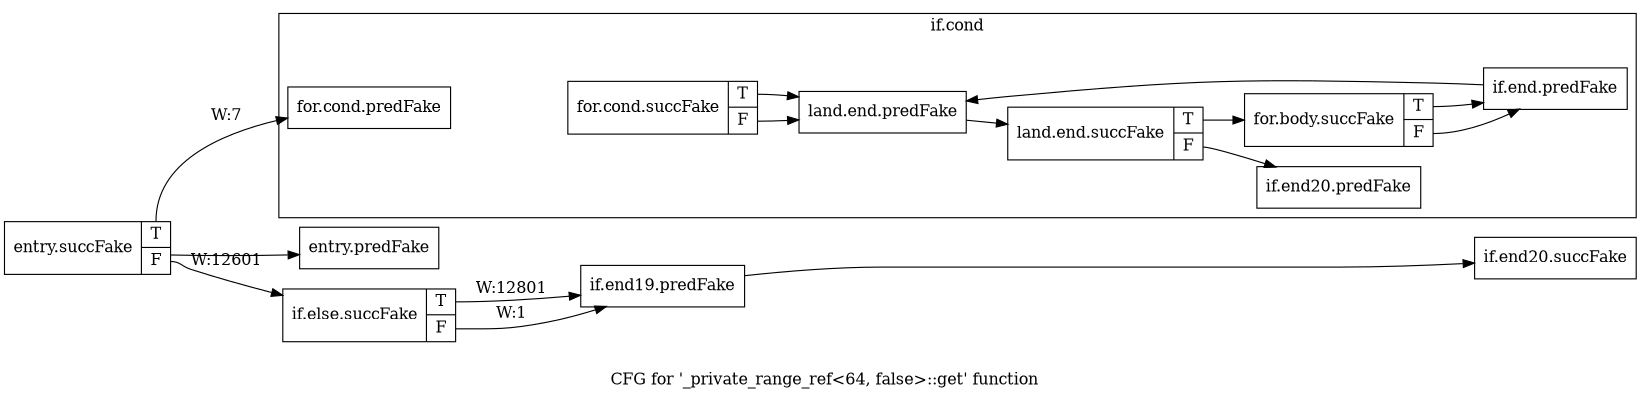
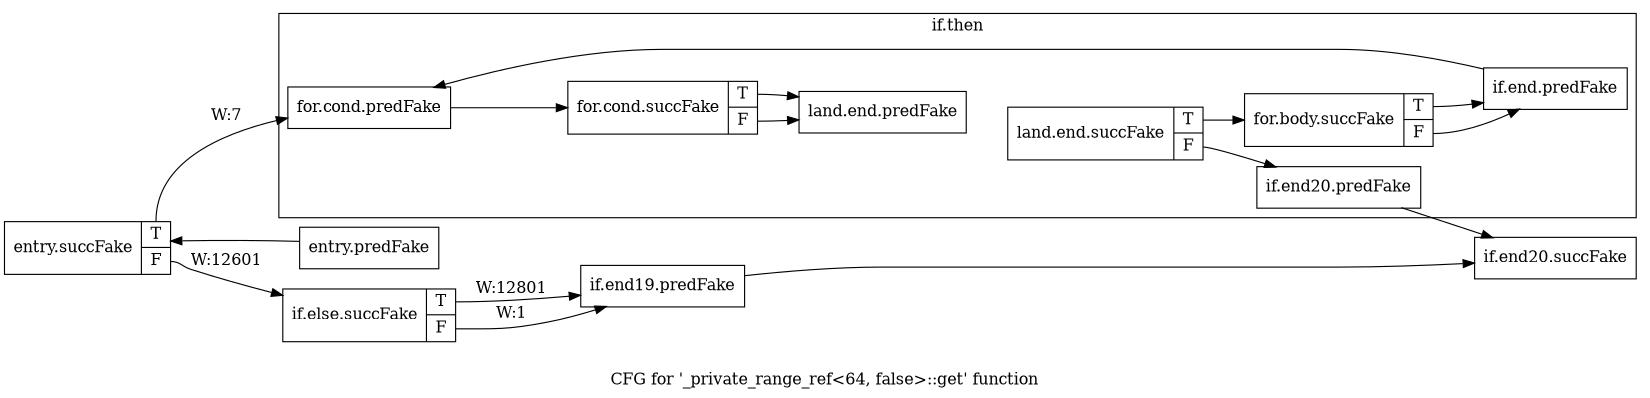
cluster "if.cond": label "if.cond" -> "if.then"
edge "if.end.predFake" -> "land.end.predFake": now "if.end.predFake" -> "for.cond.predFake"
edge "for.cond.predFake" -> "for.cond.succFake": added
edge "land.end.predFake" -> "land.end.succFake": removed
edge "if.end20.predFake" -> "if.end20.succFake": added
edge "entry.succFake" -> "entry.predFake": reversed
